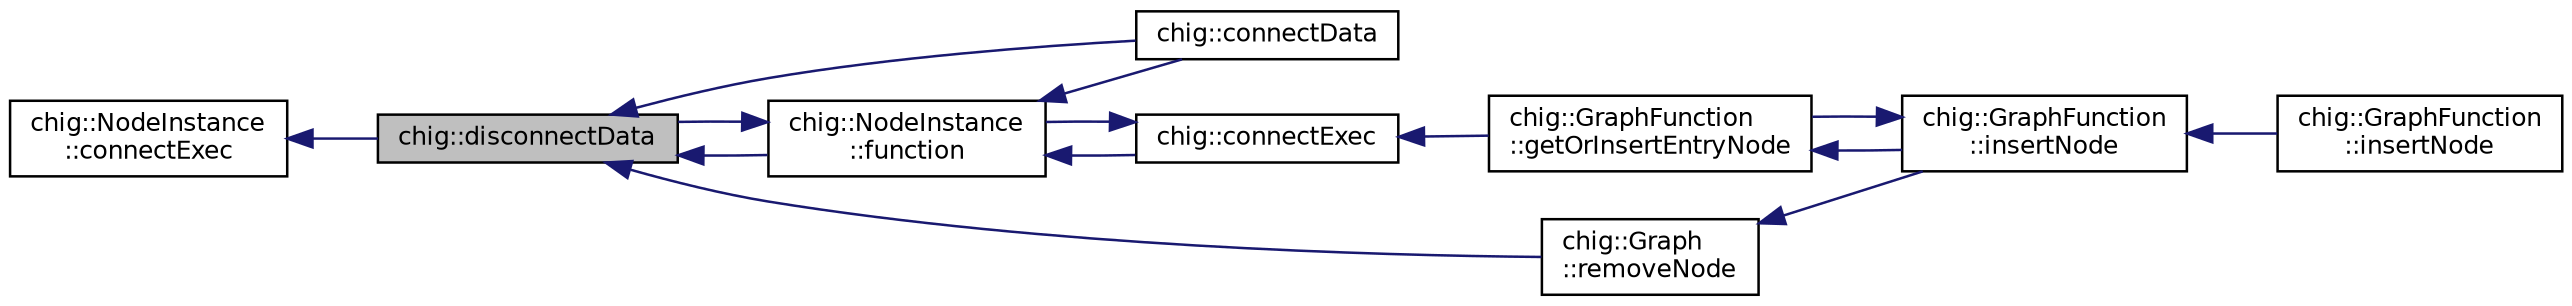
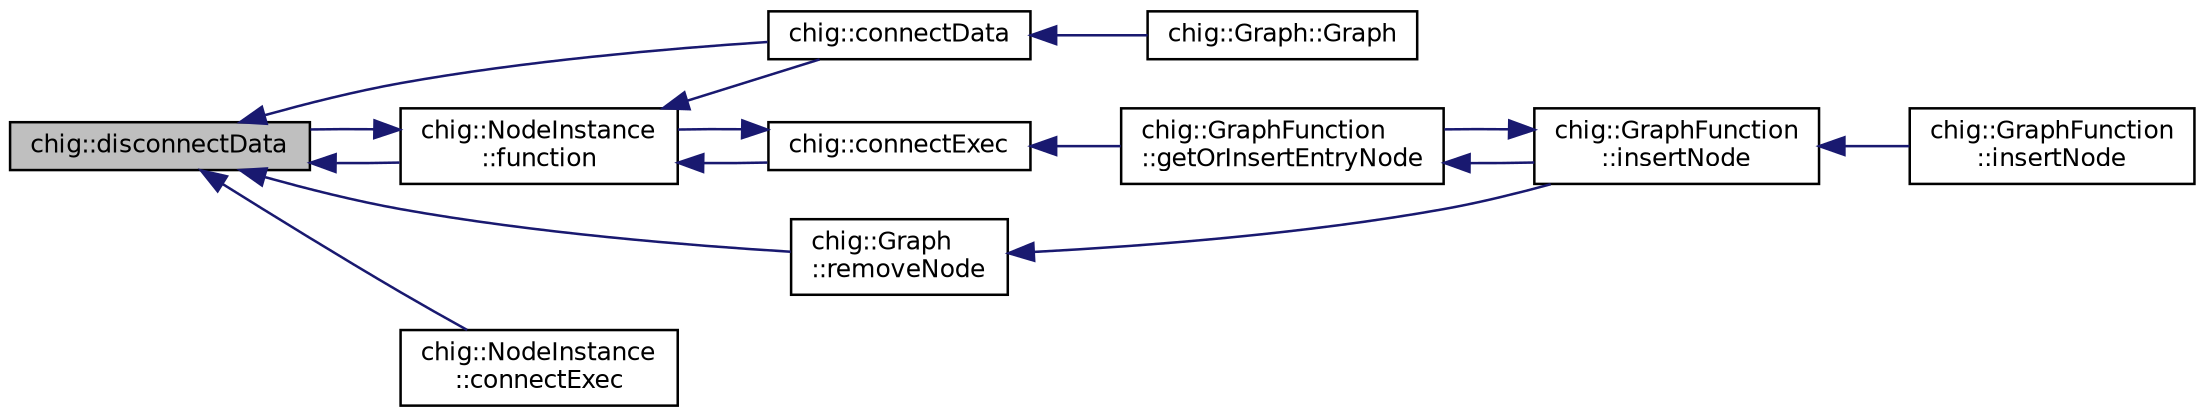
node "chig::Graph::Graph": added
edge "chig::disconnectData" -> "chig::NodeInstance ::connectExec": reversed
